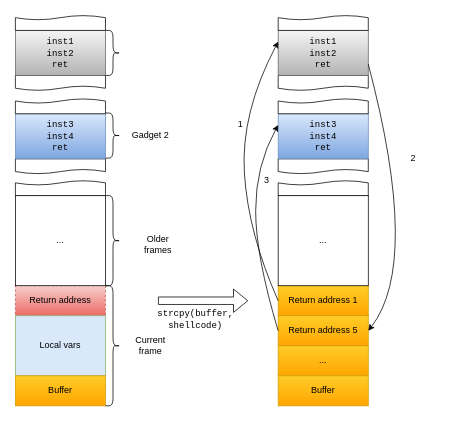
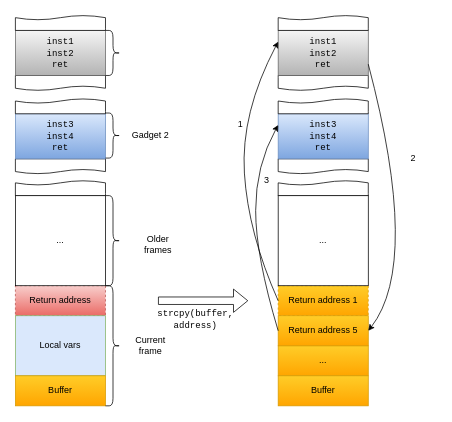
node "Return address 1": style solid -> dashed
node "strcpy(buffer, shellcode)": label "strcpy(buffer, shellcode)" -> "strcpy(buffer, address)"
